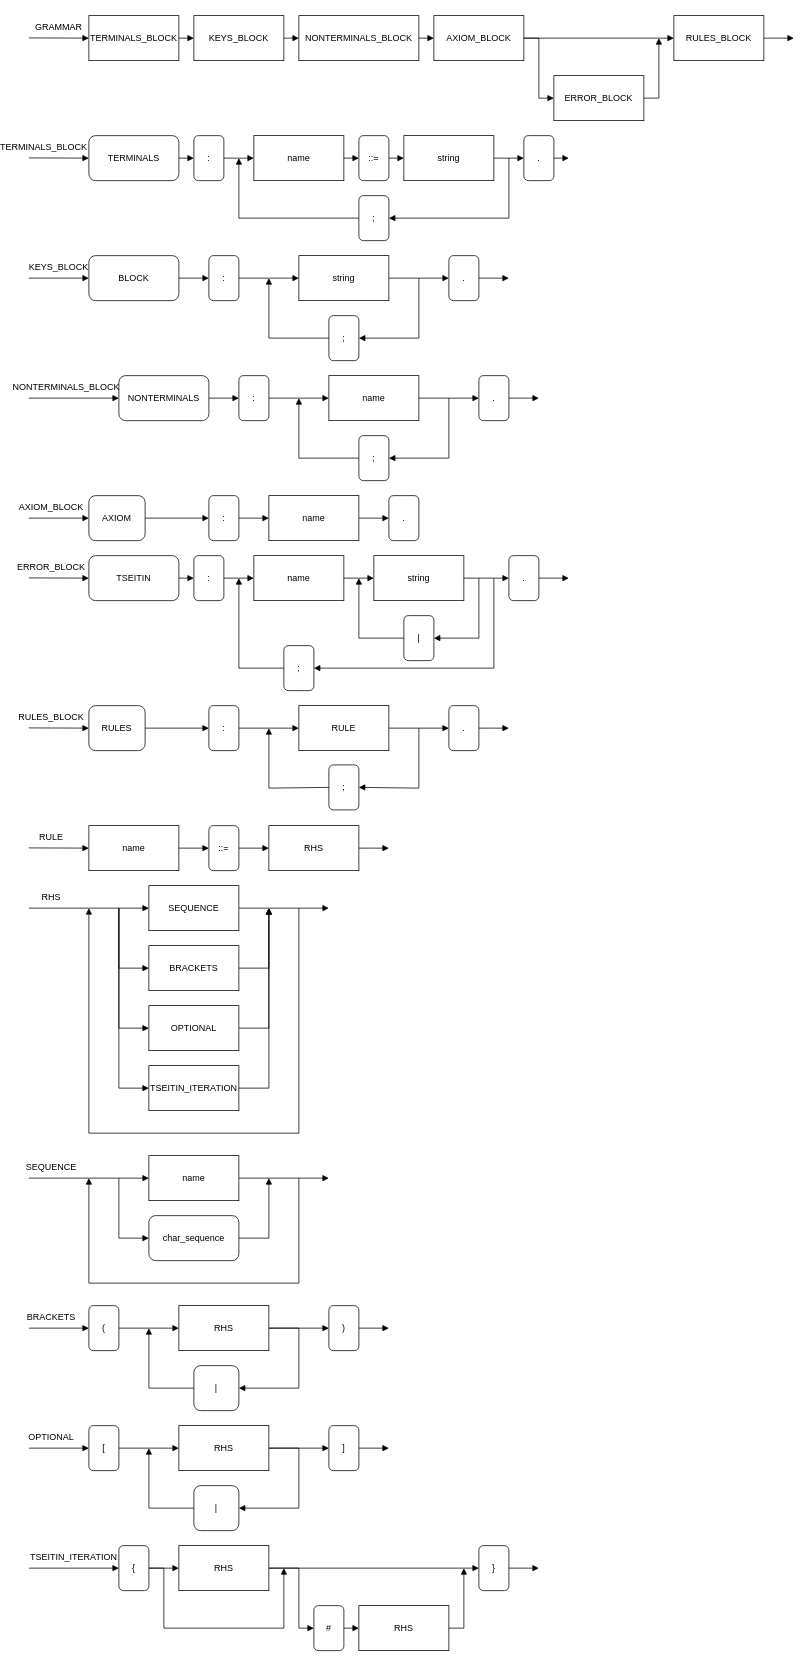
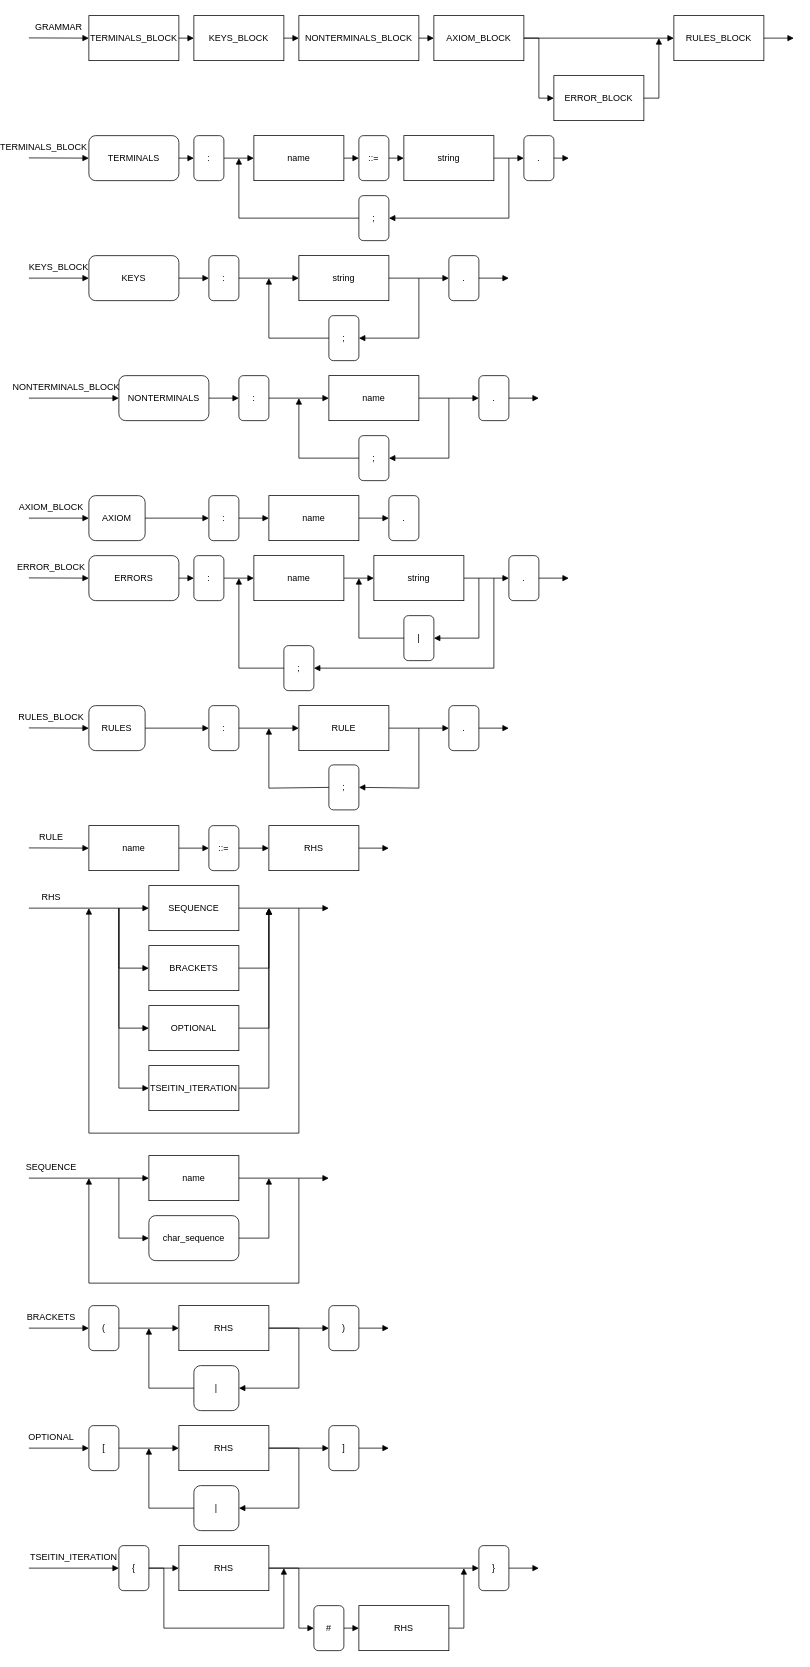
node "BLOCK": label "BLOCK" -> "KEYS"
node "TSEITIN": label "TSEITIN" -> "ERRORS"
